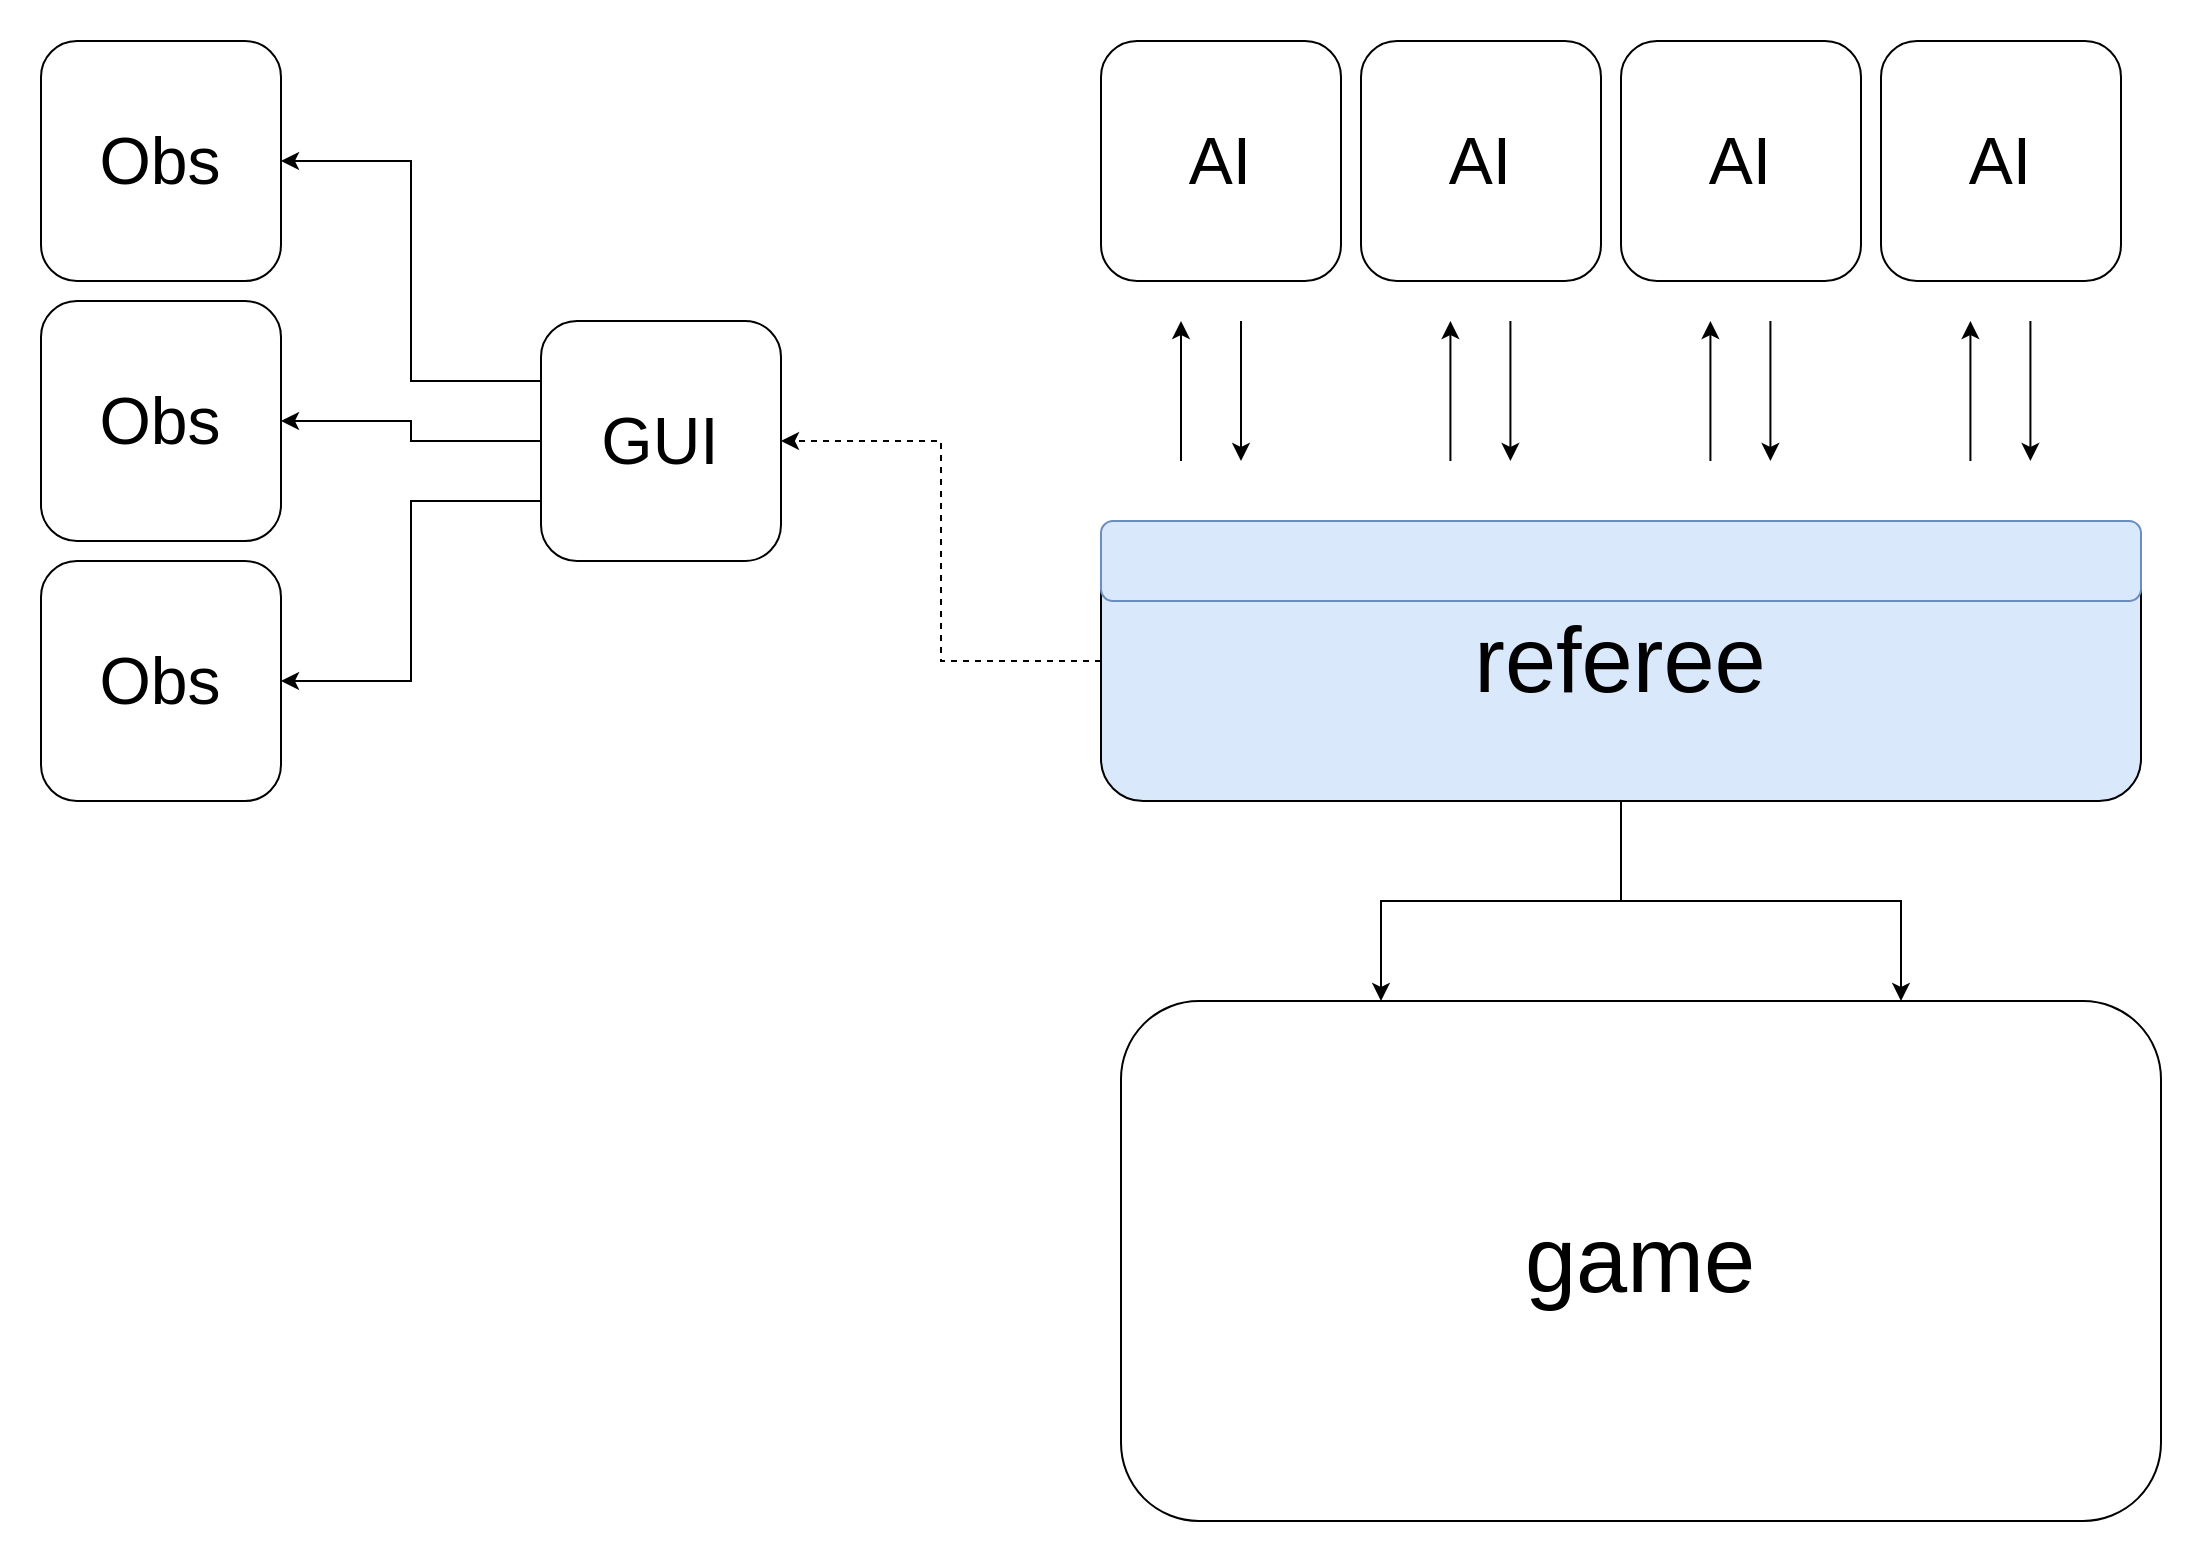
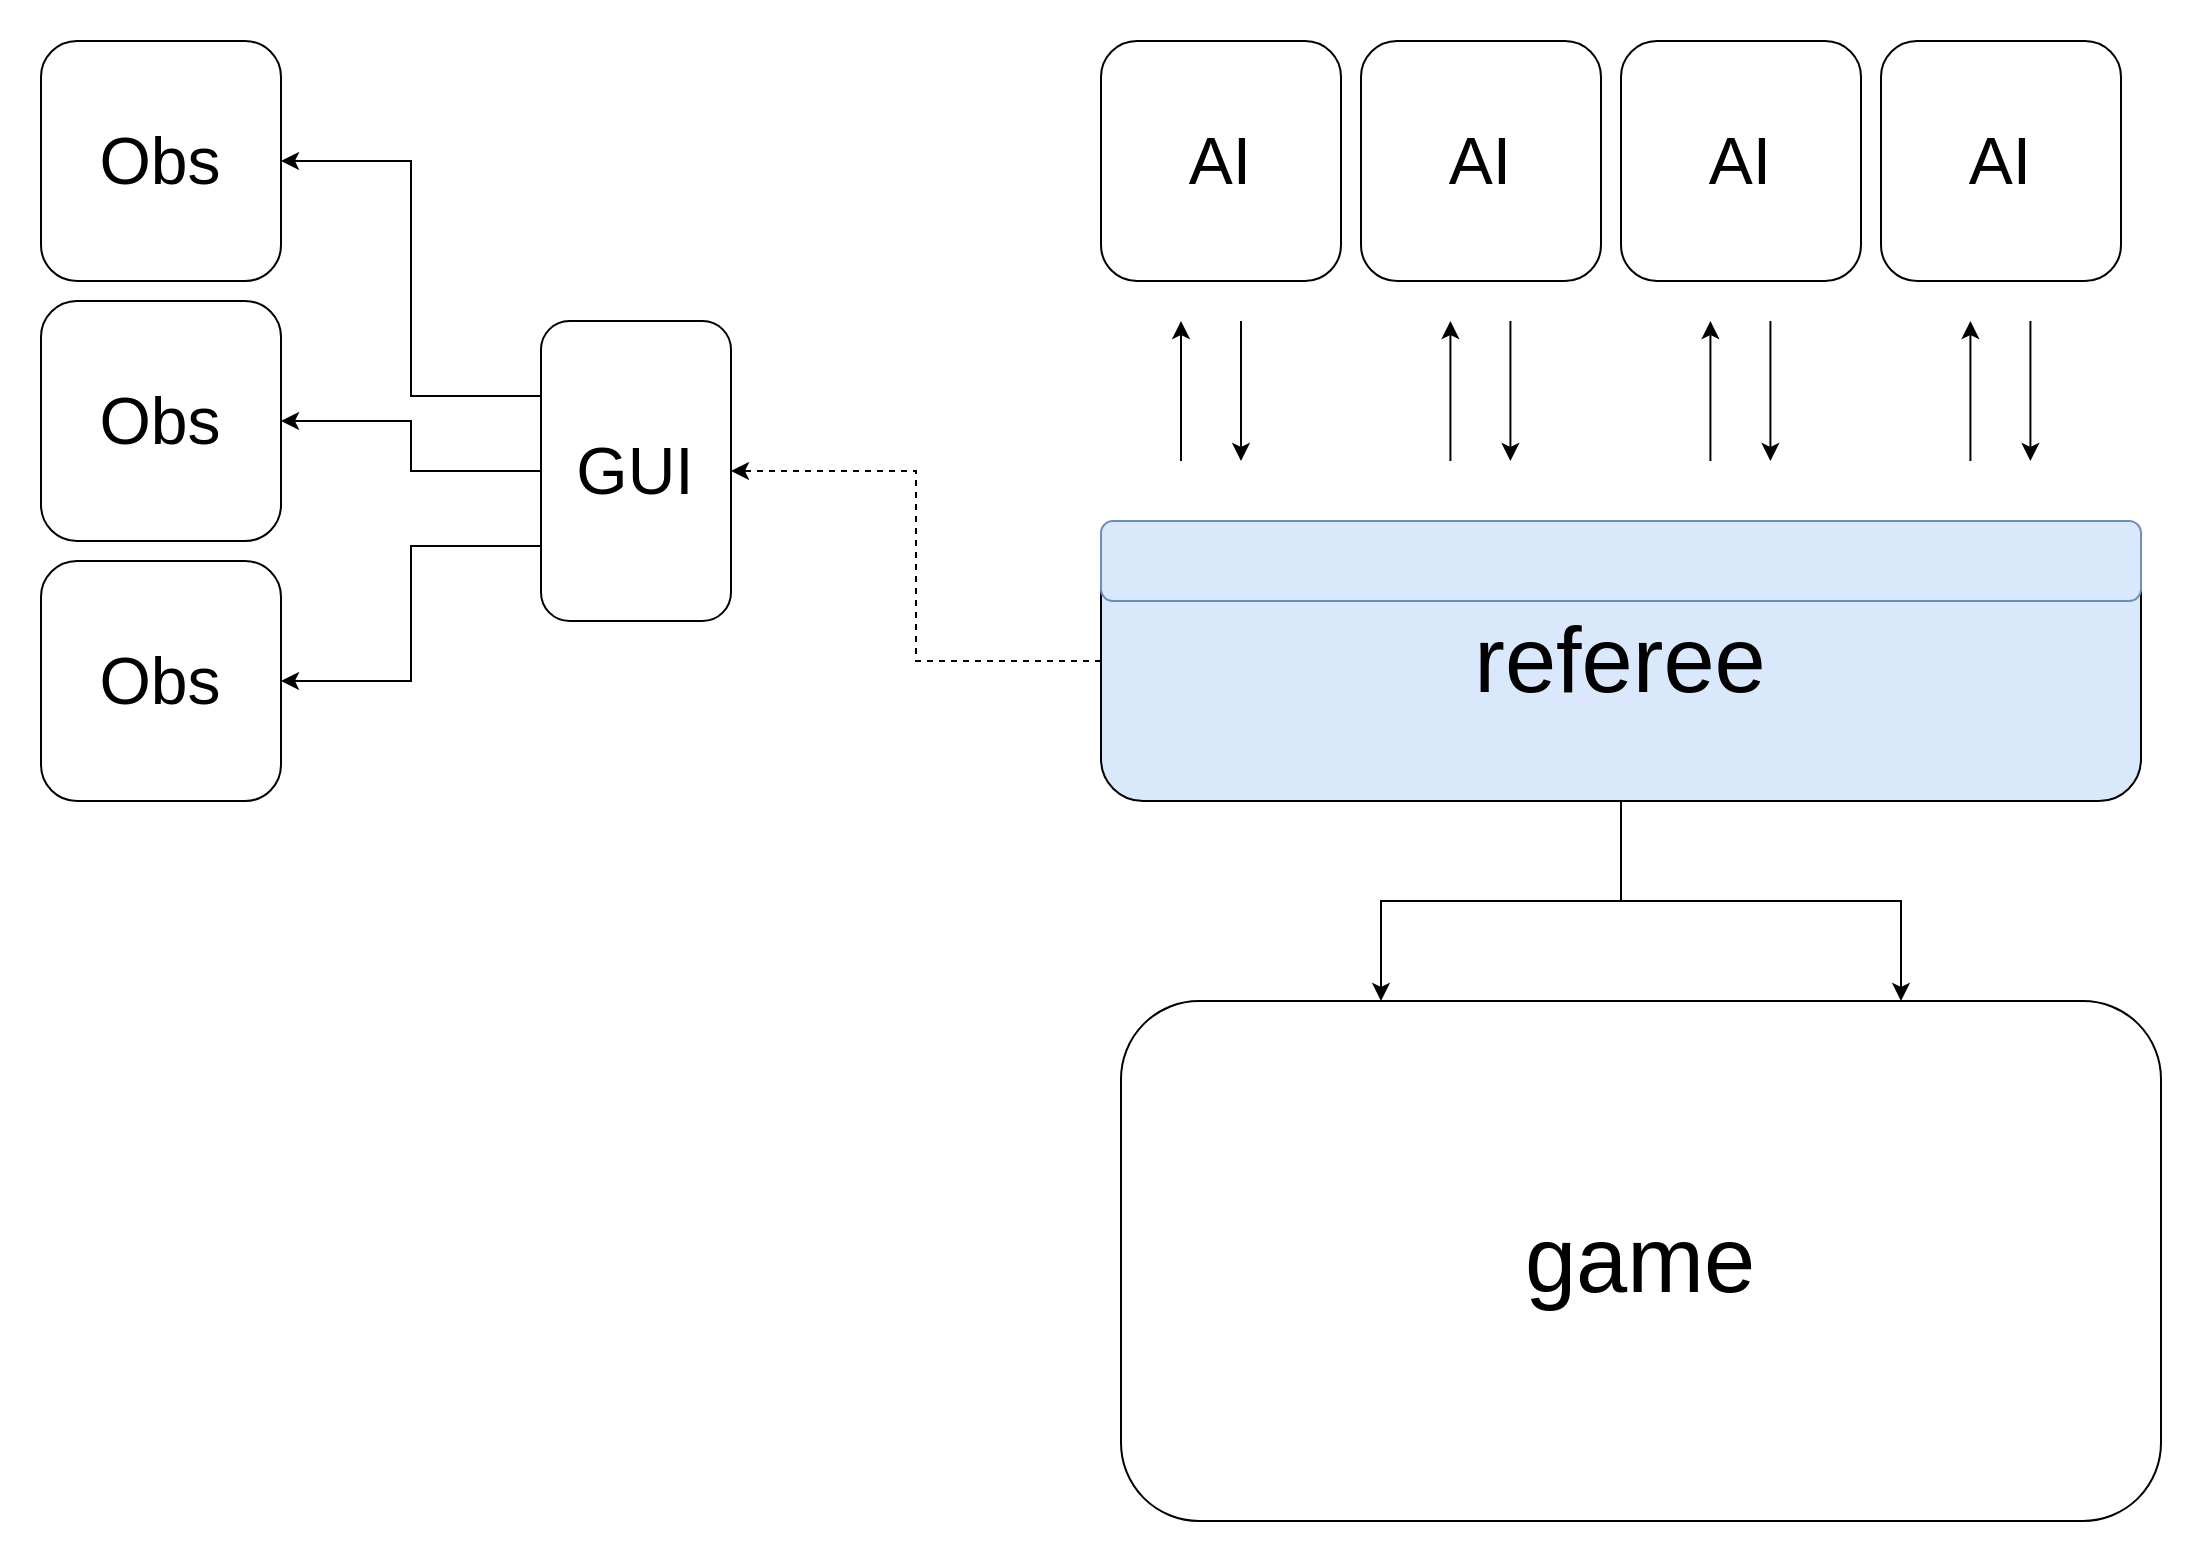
node "GUI": size 240x240 -> 190x300
